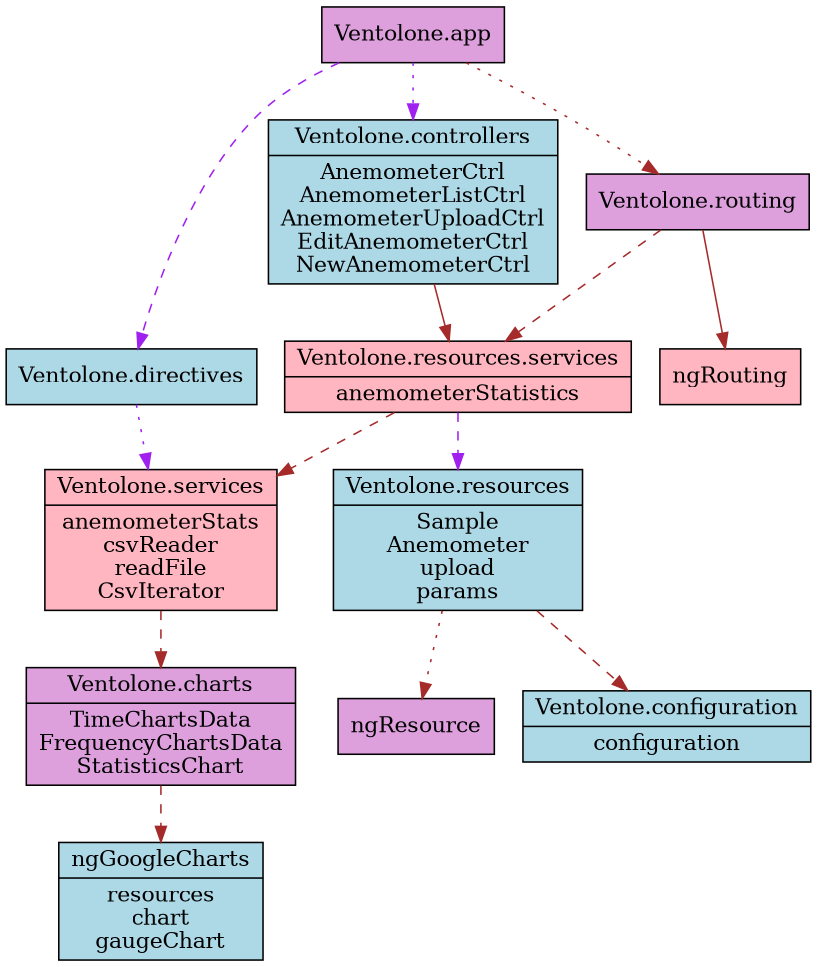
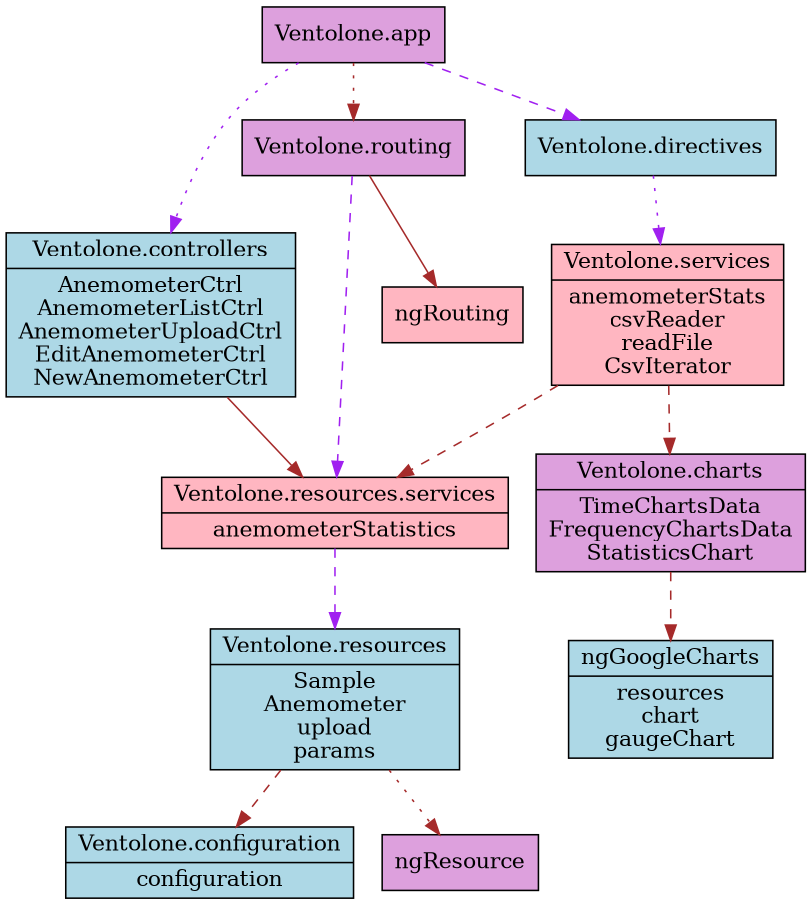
edge "Ventolone.routing" -> "Ventolone.resources.services": color brown -> purple
edge "Ventolone.resources.services" -> "Ventolone.services": reversed
